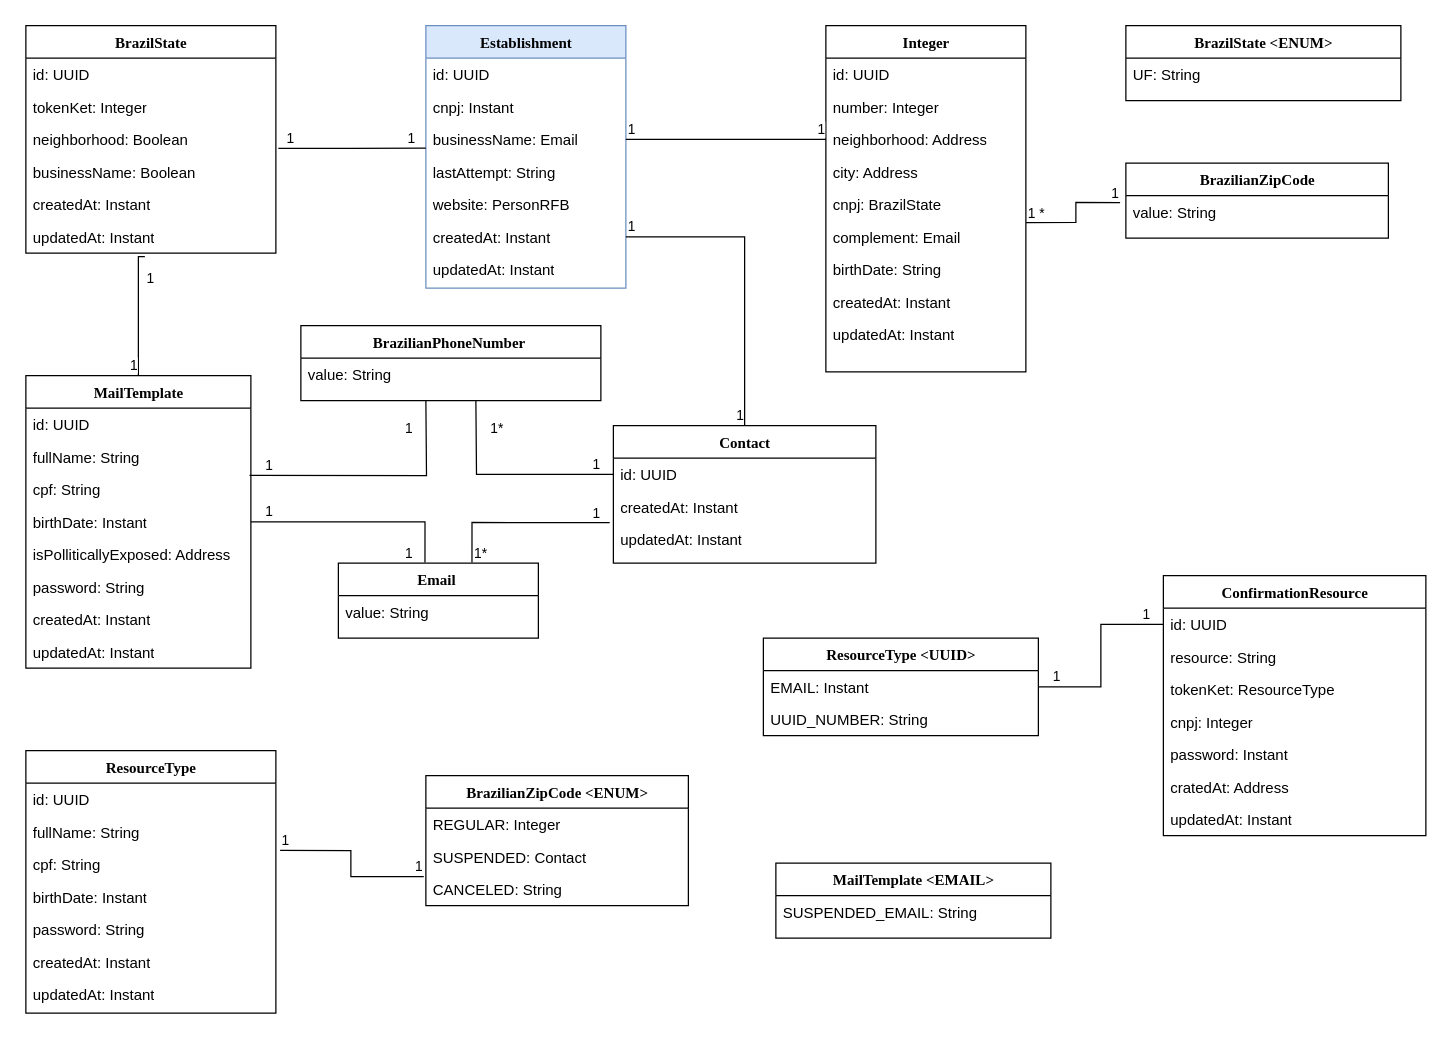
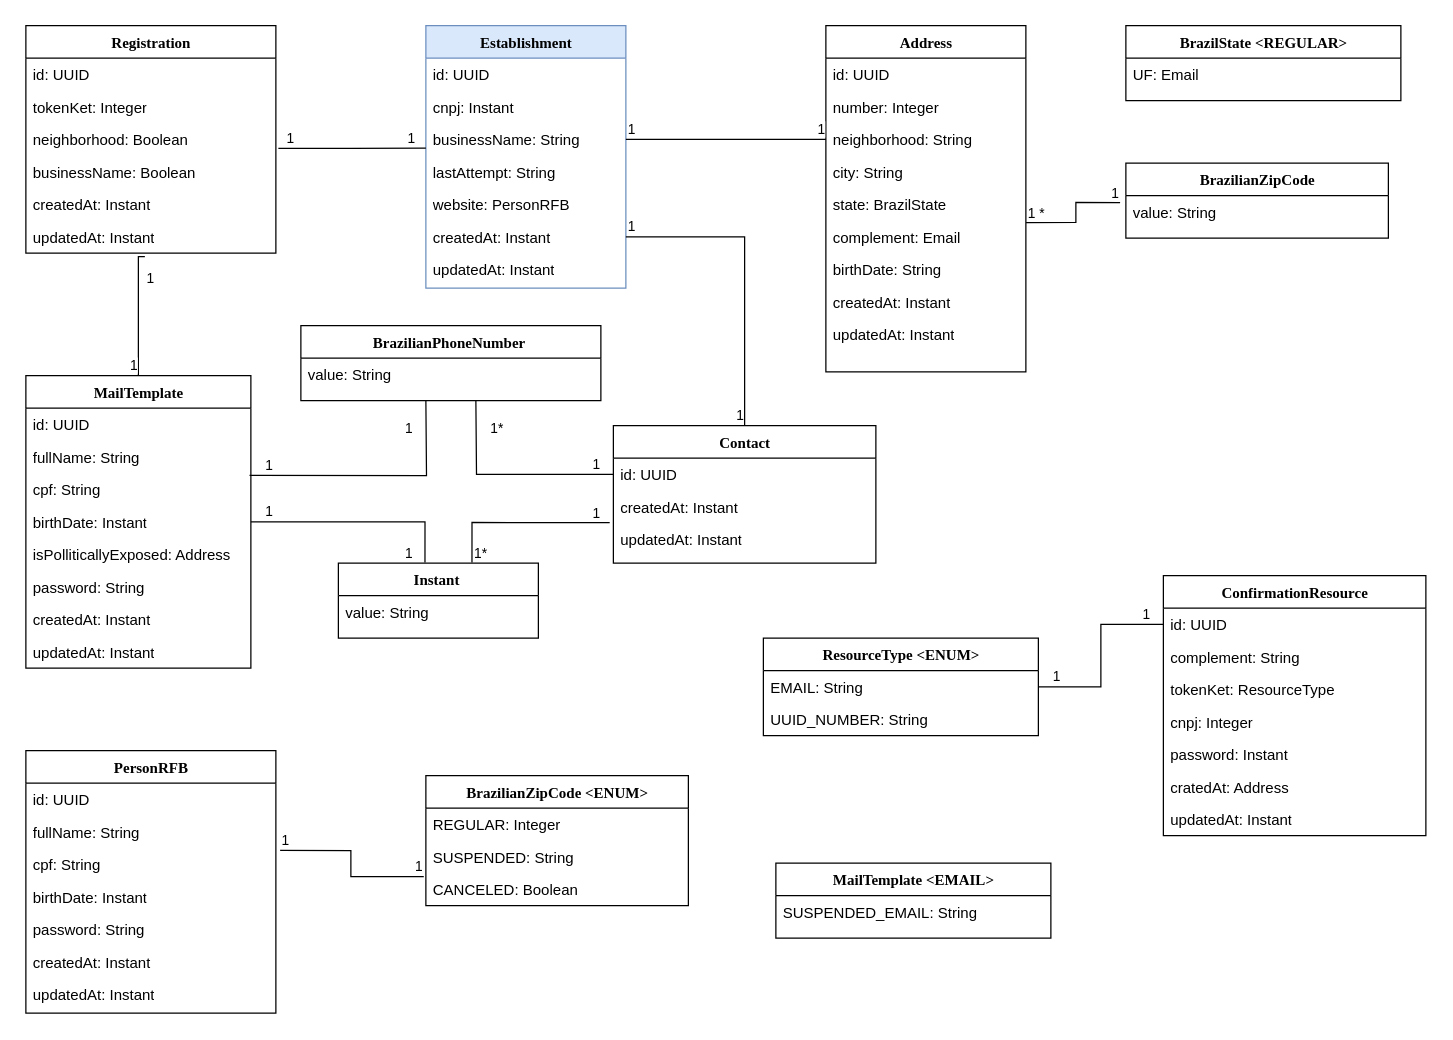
node "BrazilState": label "BrazilState" -> "Registration"
node "Integer": label "Integer" -> "Address"
node "BrazilState <ENUM>": label "BrazilState <ENUM>" -> "BrazilState <REGULAR>"
node "UF: String": label "UF: String" -> "UF: Email"
node "businessName: Email": label "businessName: Email" -> "businessName: String"
node "neighborhood: Address": label "neighborhood: Address" -> "neighborhood: String"
node "city: Address": label "city: Address" -> "city: String"
node "cnpj: BrazilState": label "cnpj: BrazilState" -> "state: BrazilState"
node "Email": label "Email" -> "Instant"
node "ResourceType <UUID>": label "ResourceType <UUID>" -> "ResourceType <ENUM>"
node "resource: String": label "resource: String" -> "complement: String"
node "EMAIL: Instant": label "EMAIL: Instant" -> "EMAIL: String"
node "ResourceType": label "ResourceType" -> "PersonRFB"
node "SUSPENDED: Contact": label "SUSPENDED: Contact" -> "SUSPENDED: String"
node "CANCELED: String": label "CANCELED: String" -> "CANCELED: Boolean"
